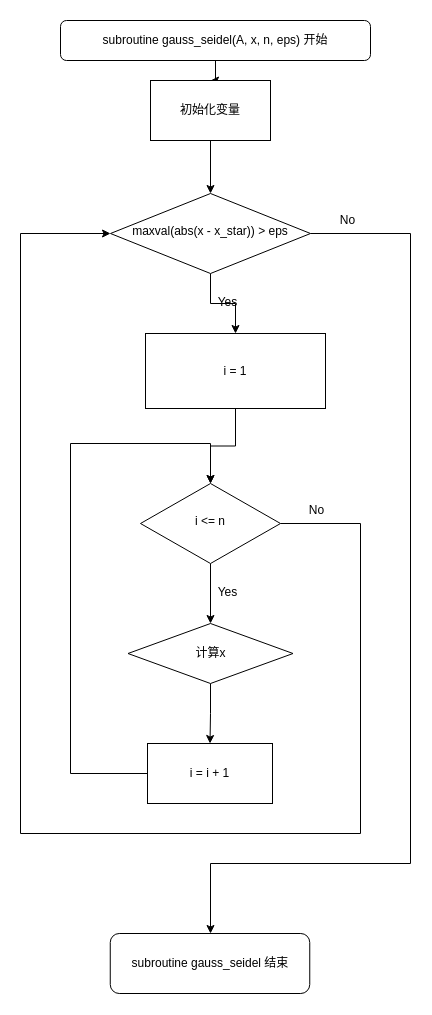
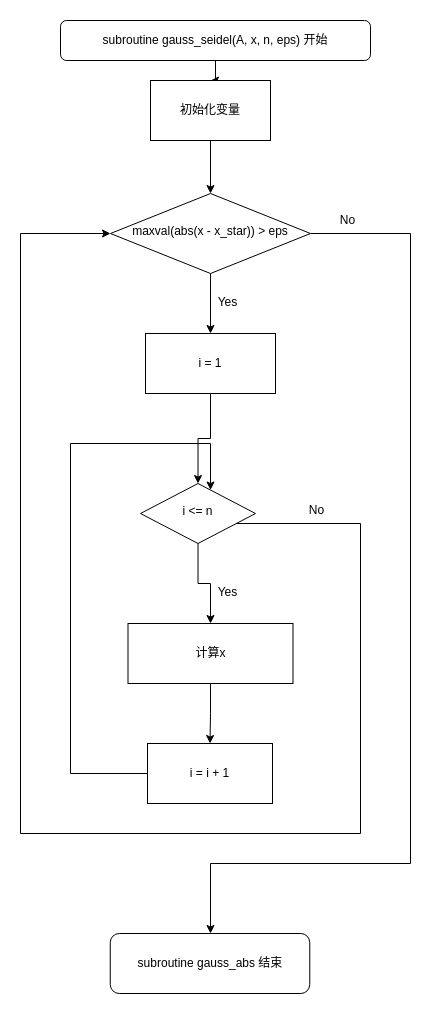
node "i = 1": size 180x75 -> 130x60
node "i <= n": size 140x80 -> 115x60
node "计算x": shape diamond -> rectangle
node "subroutine gauss_seidel 结束": label "subroutine gauss_seidel 结束" -> "subroutine gauss_abs 结束"
